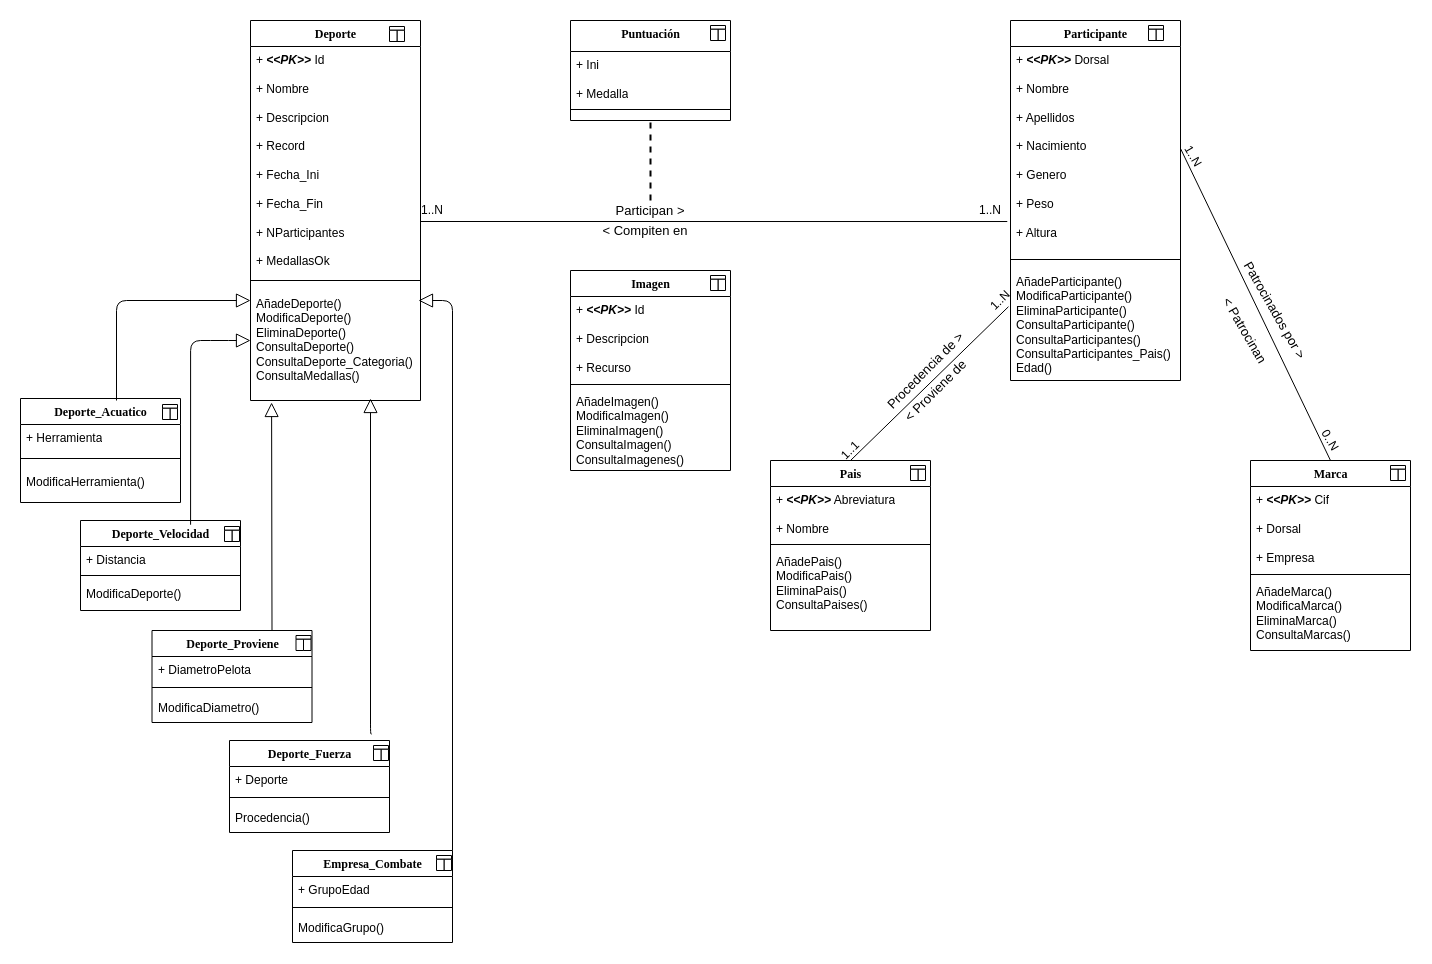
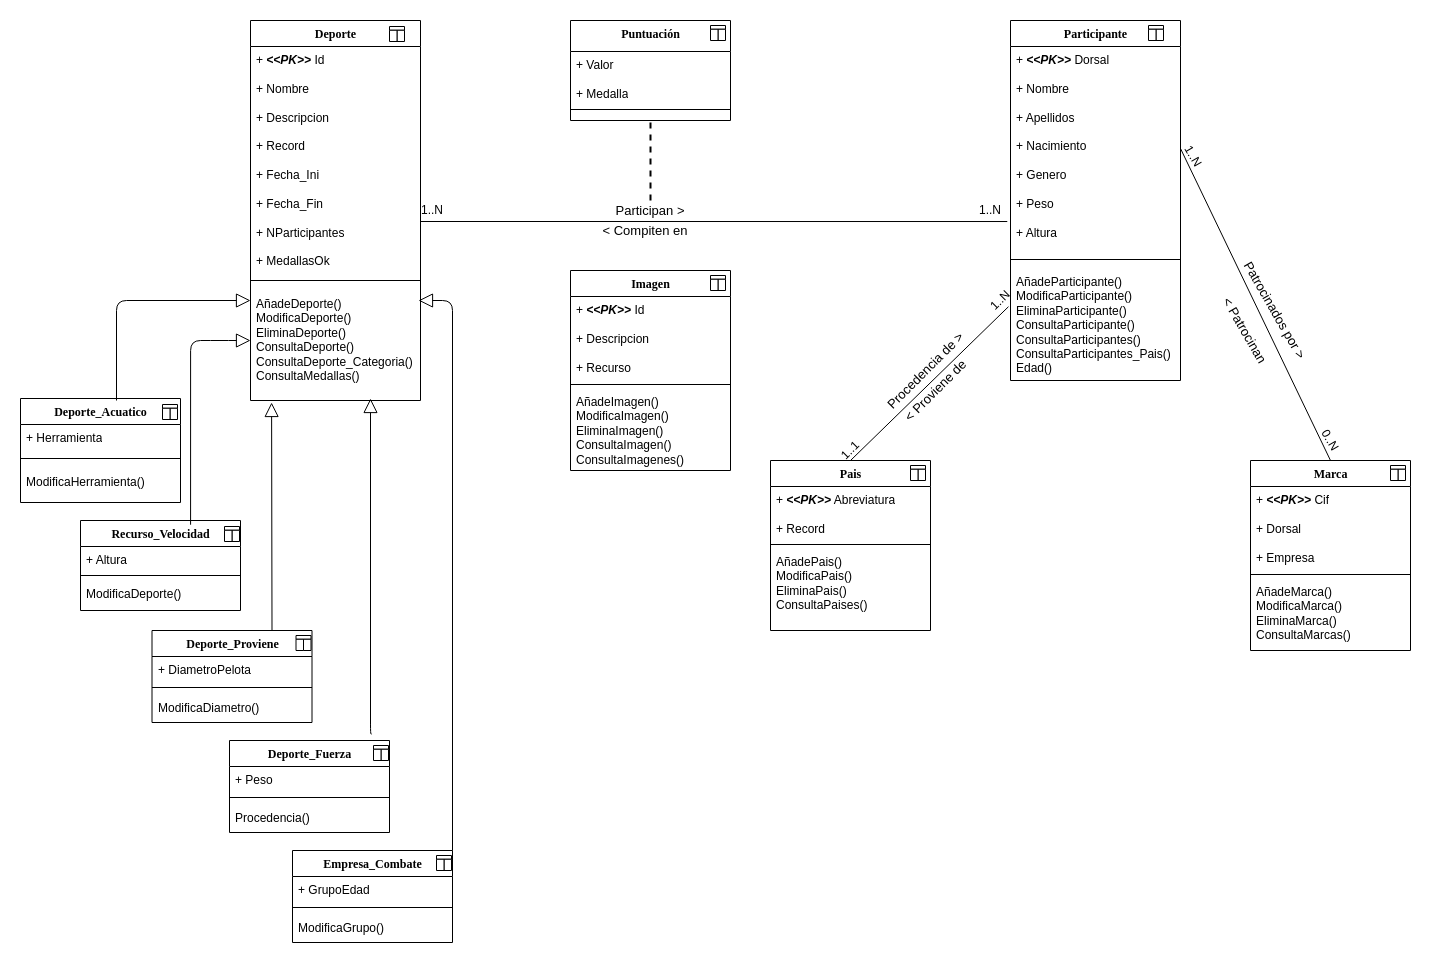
node "+ Ini + Medalla": label "+ Ini + Medalla" -> "+ Valor + Medalla"
node "+ <<PK>> Abreviatura + Nombre": label "+ <<PK>> Abreviatura + Nombre" -> "+ <<PK>> Abreviatura + Record"
node "Deporte_Velocidad": label "Deporte_Velocidad" -> "Recurso_Velocidad"
node "+ Distancia": label "+ Distancia" -> "+ Altura"
node "+ Deporte": label "+ Deporte" -> "+ Peso"
